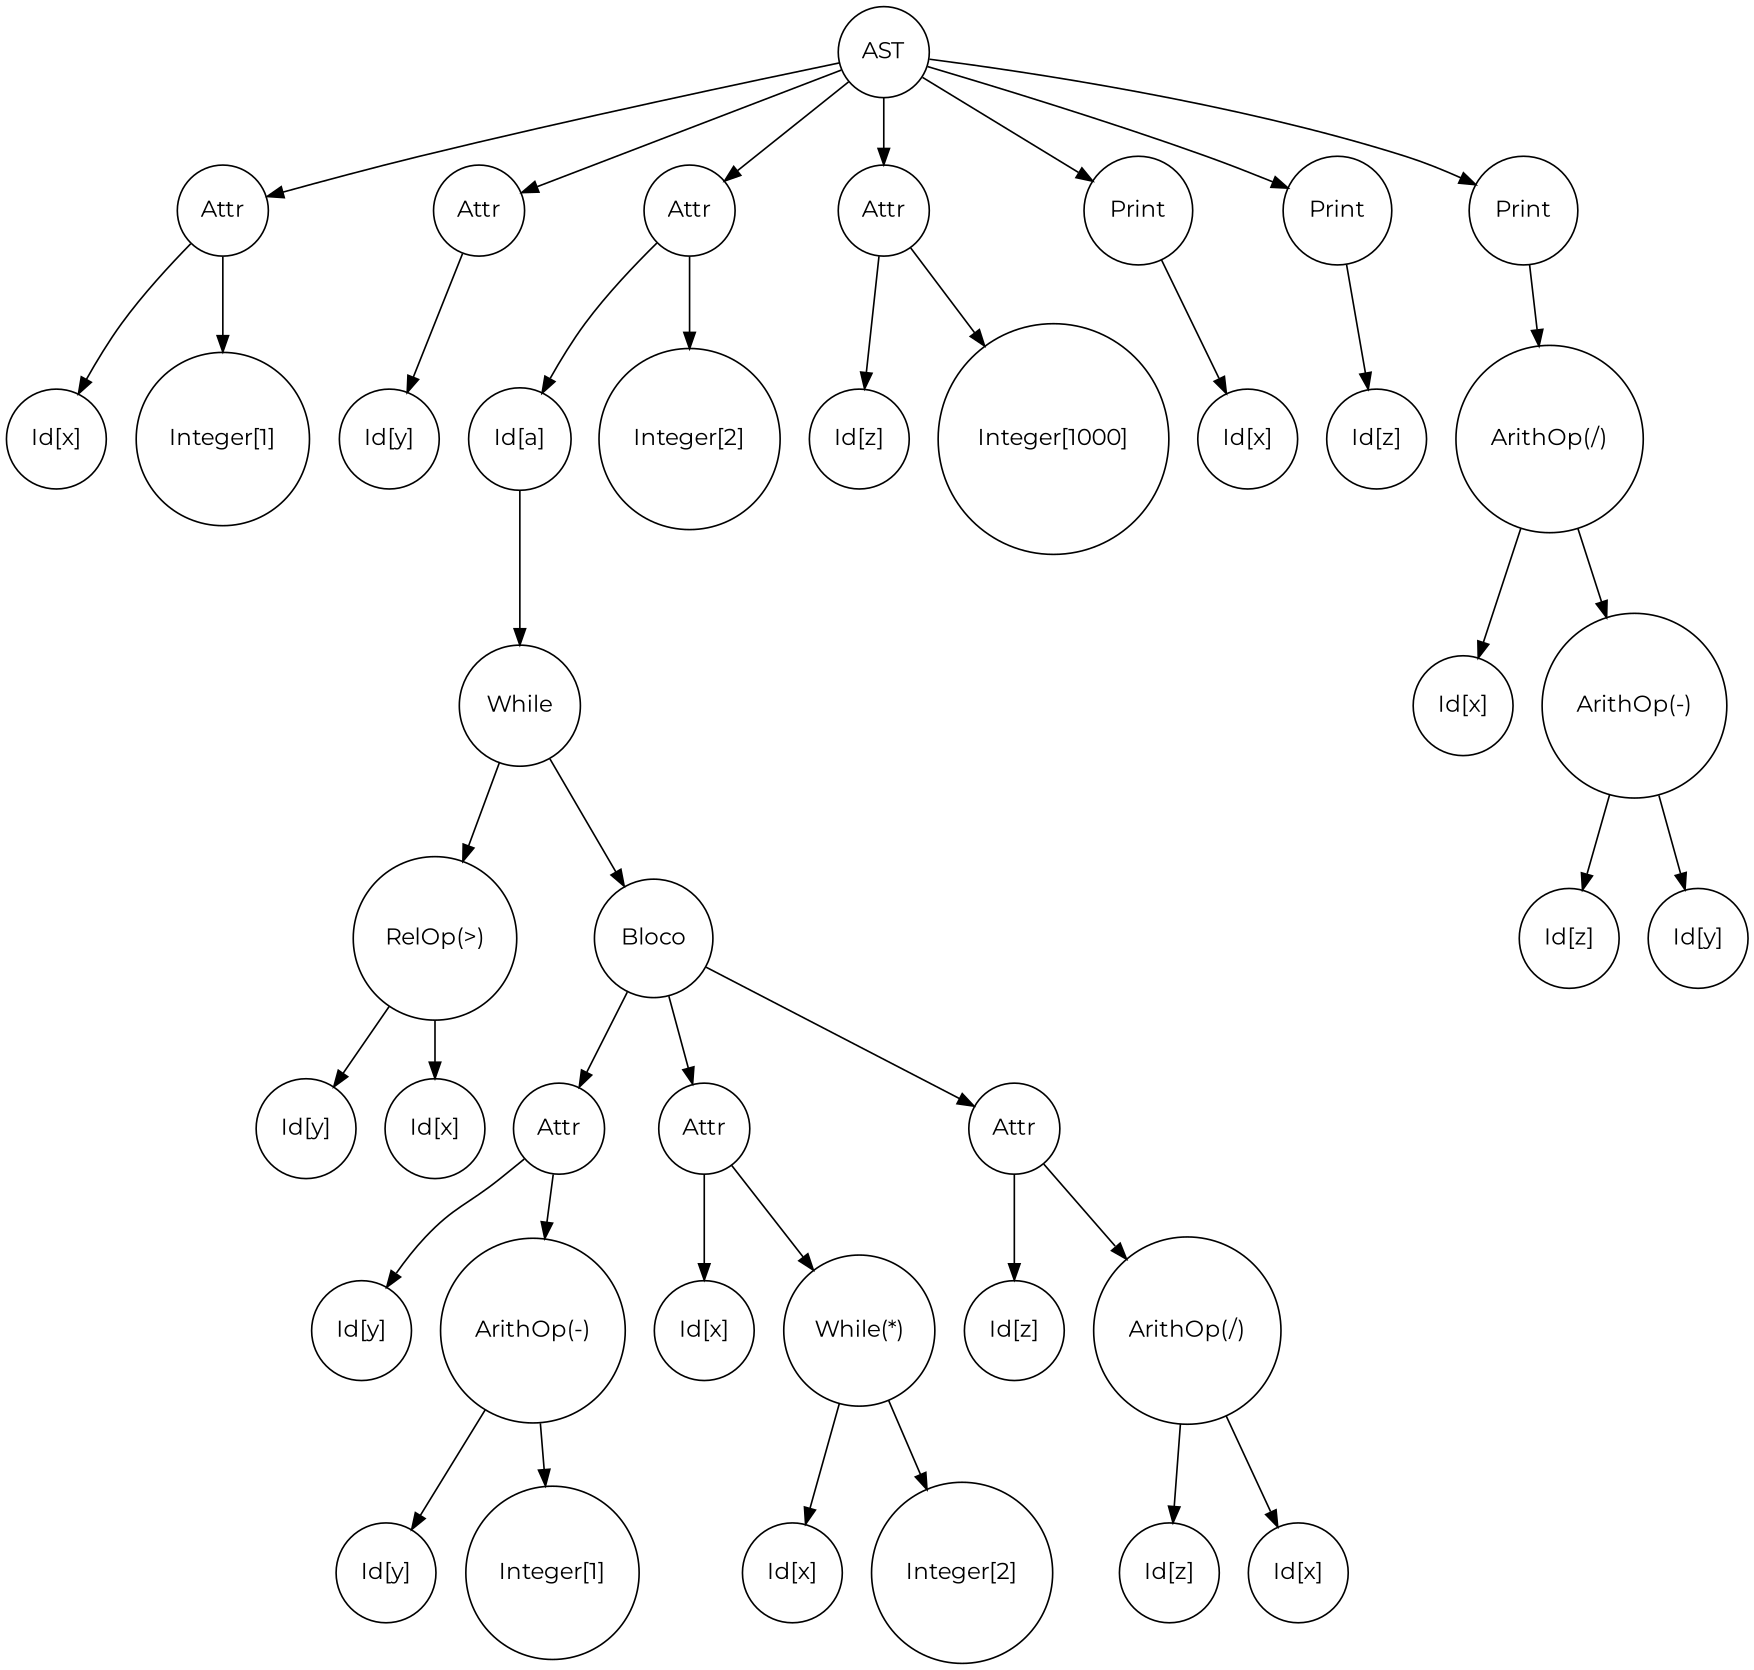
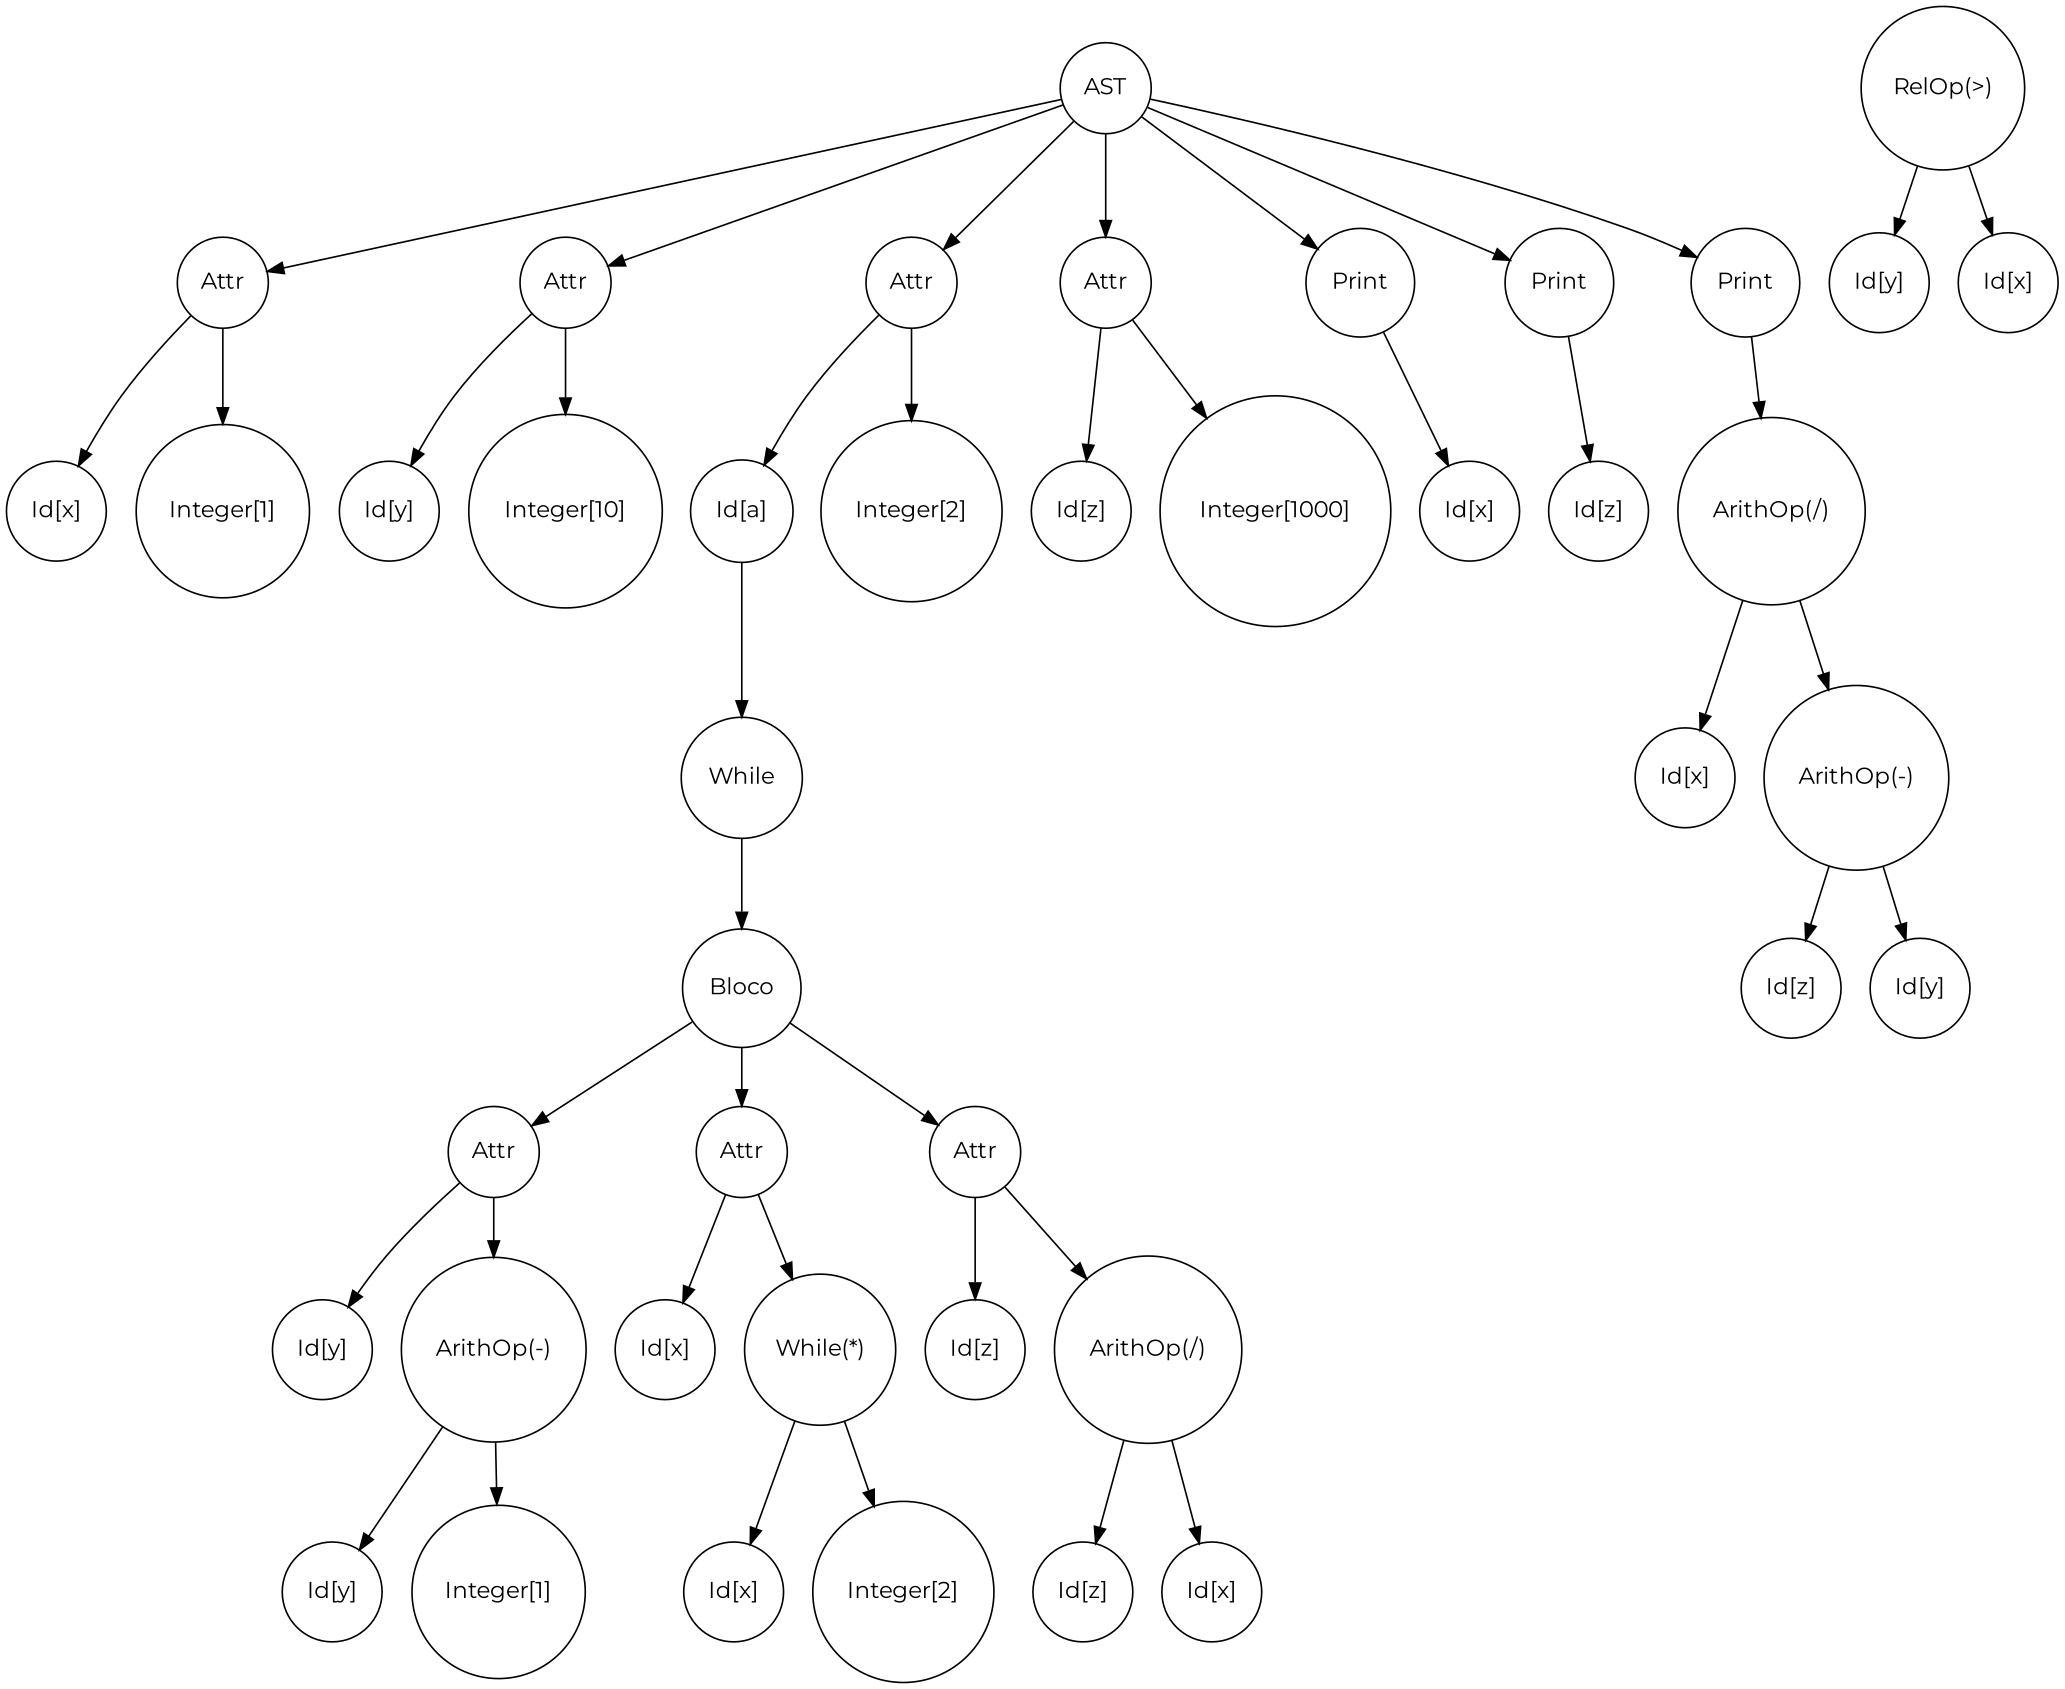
node "Integer[10]": added
edge "While" -> "RelOp(>)": removed
